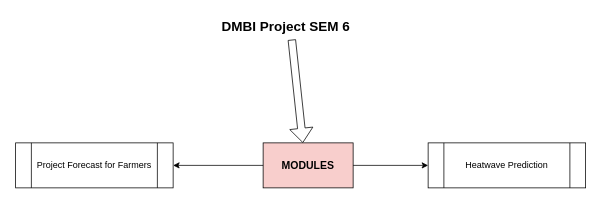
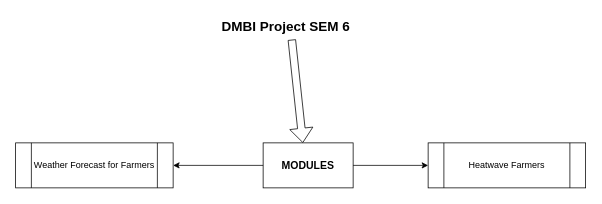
node "Project Forecast for Farmers": label "Project Forecast for Farmers" -> "Weather Forecast for Farmers"
node "MODULES": fillcolor #f8cecc -> #ffffff
node "Heatwave Prediction": label "Heatwave Prediction" -> "Heatwave Farmers"
